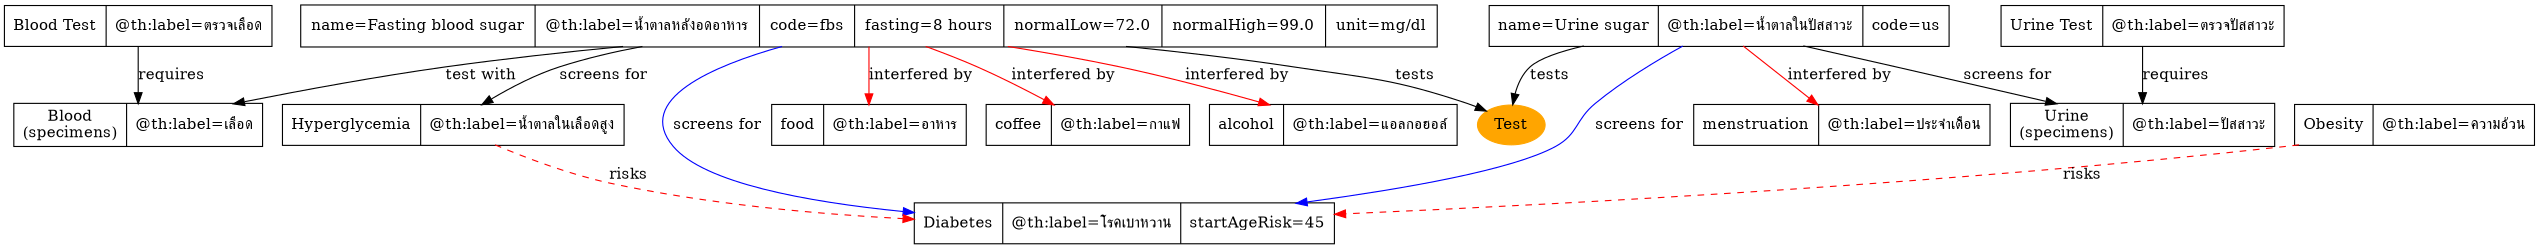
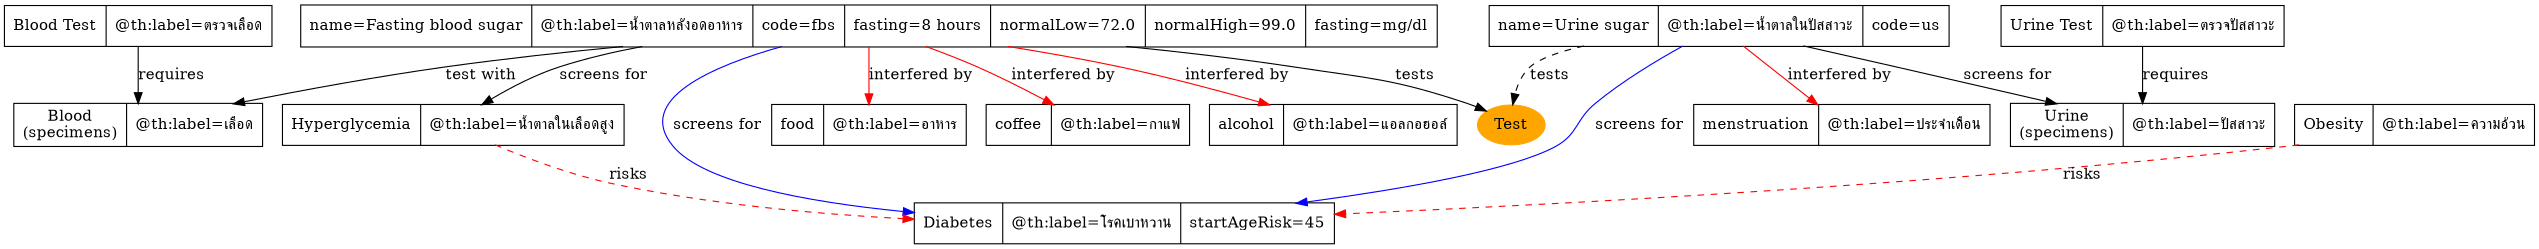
node "name=Fasting blood sugar": text "unit=mg/dl" -> "fasting=mg/dl"
edge "name=Urine sugar" -> "Test": style solid -> dashed
